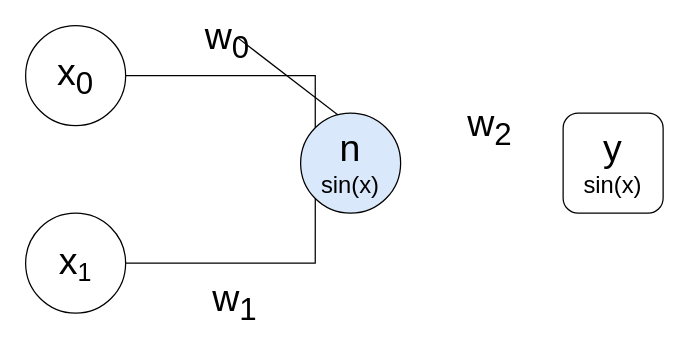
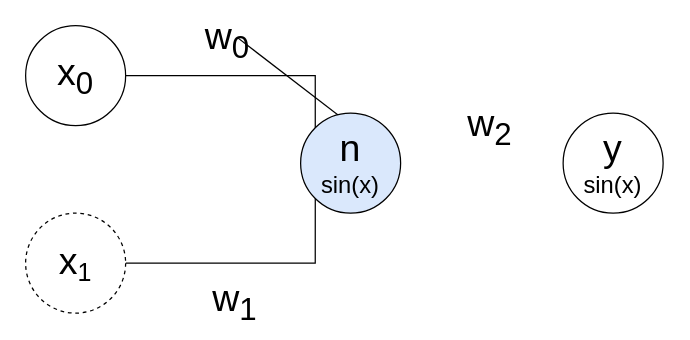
node "y sin(x)": shape rounded rectangle -> ellipse
node "x1": style solid -> dashed
